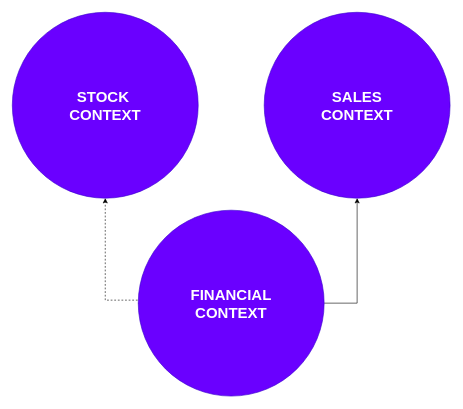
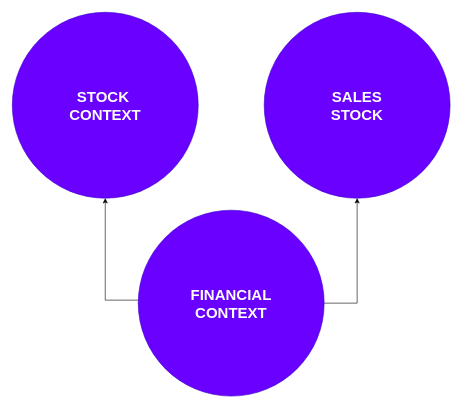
node "SALES CONTEXT": label "SALES CONTEXT" -> "SALES STOCK"
edge "FINANCIAL CONTEXT" -> "STOCK CONTEXT": style dashed -> solid
